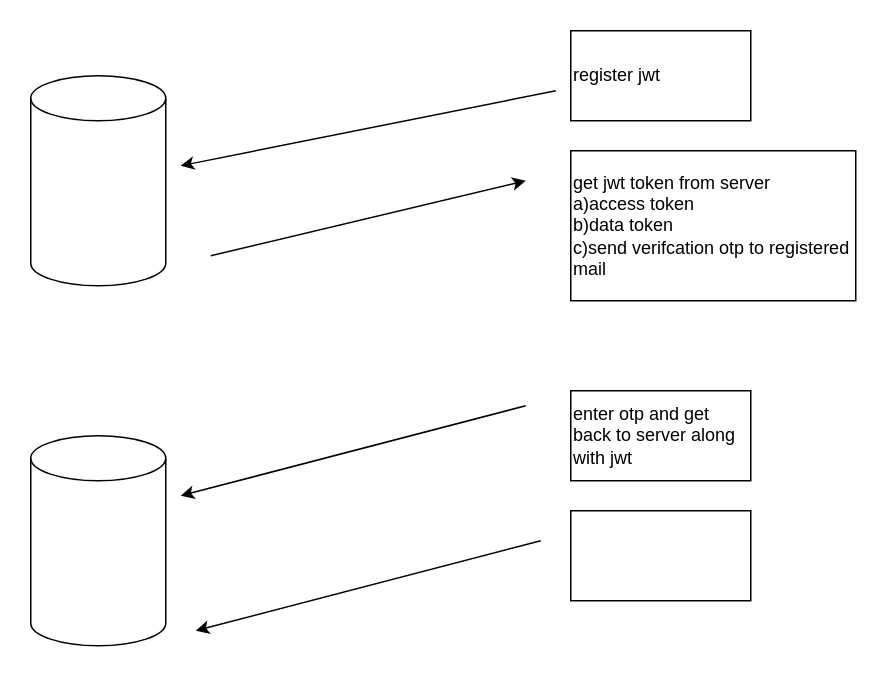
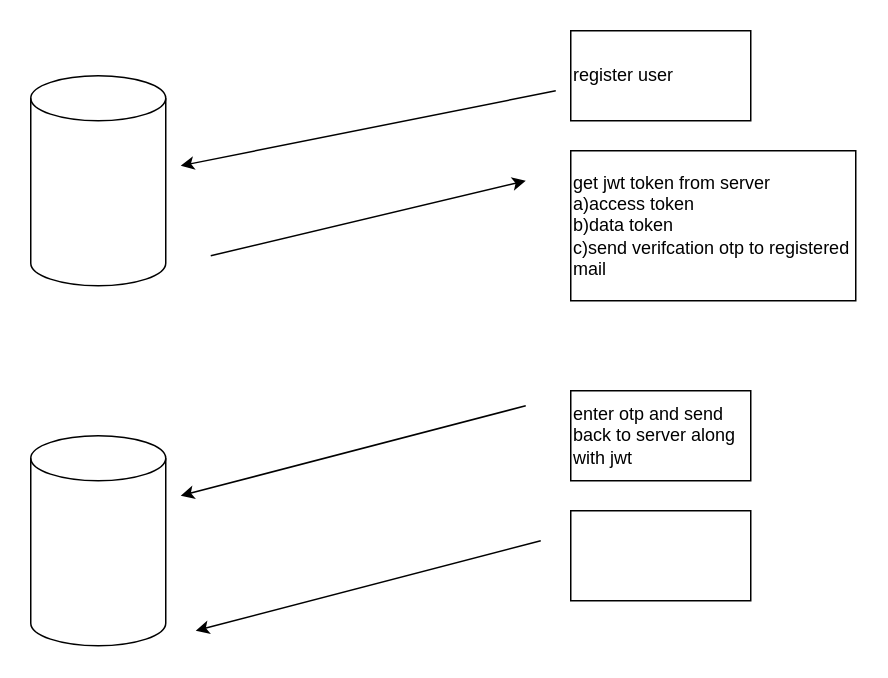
node "register jwt": label "register jwt" -> "register user"
node "enter otp and get back to server along with jwt": label "enter otp and get back to server along with jwt" -> "enter otp and send back to server along with jwt"
